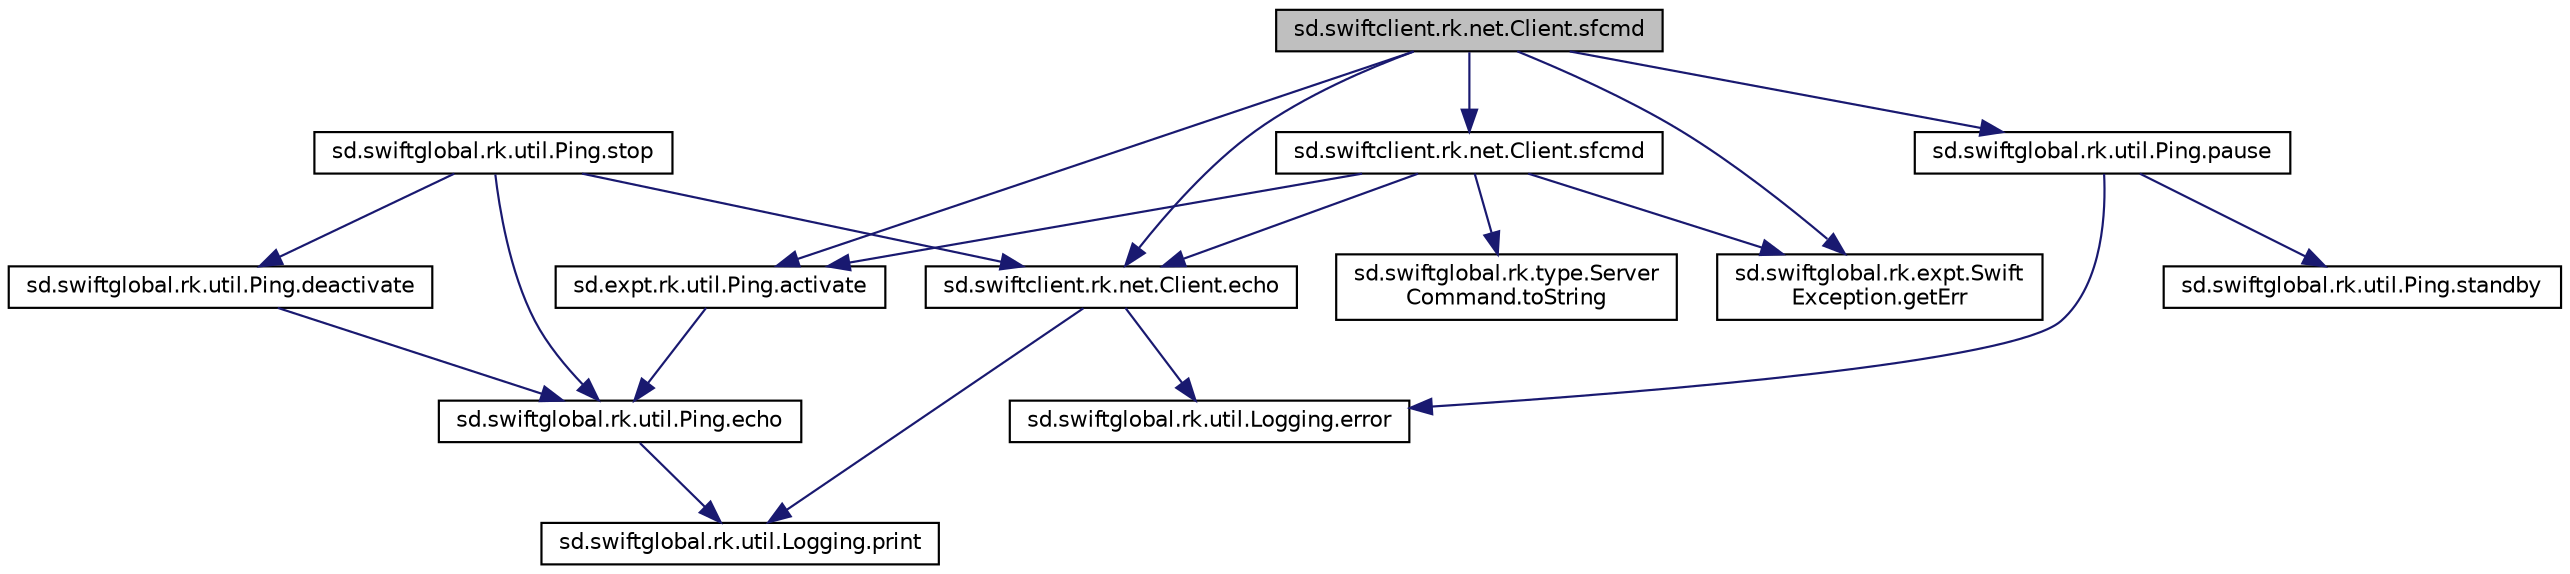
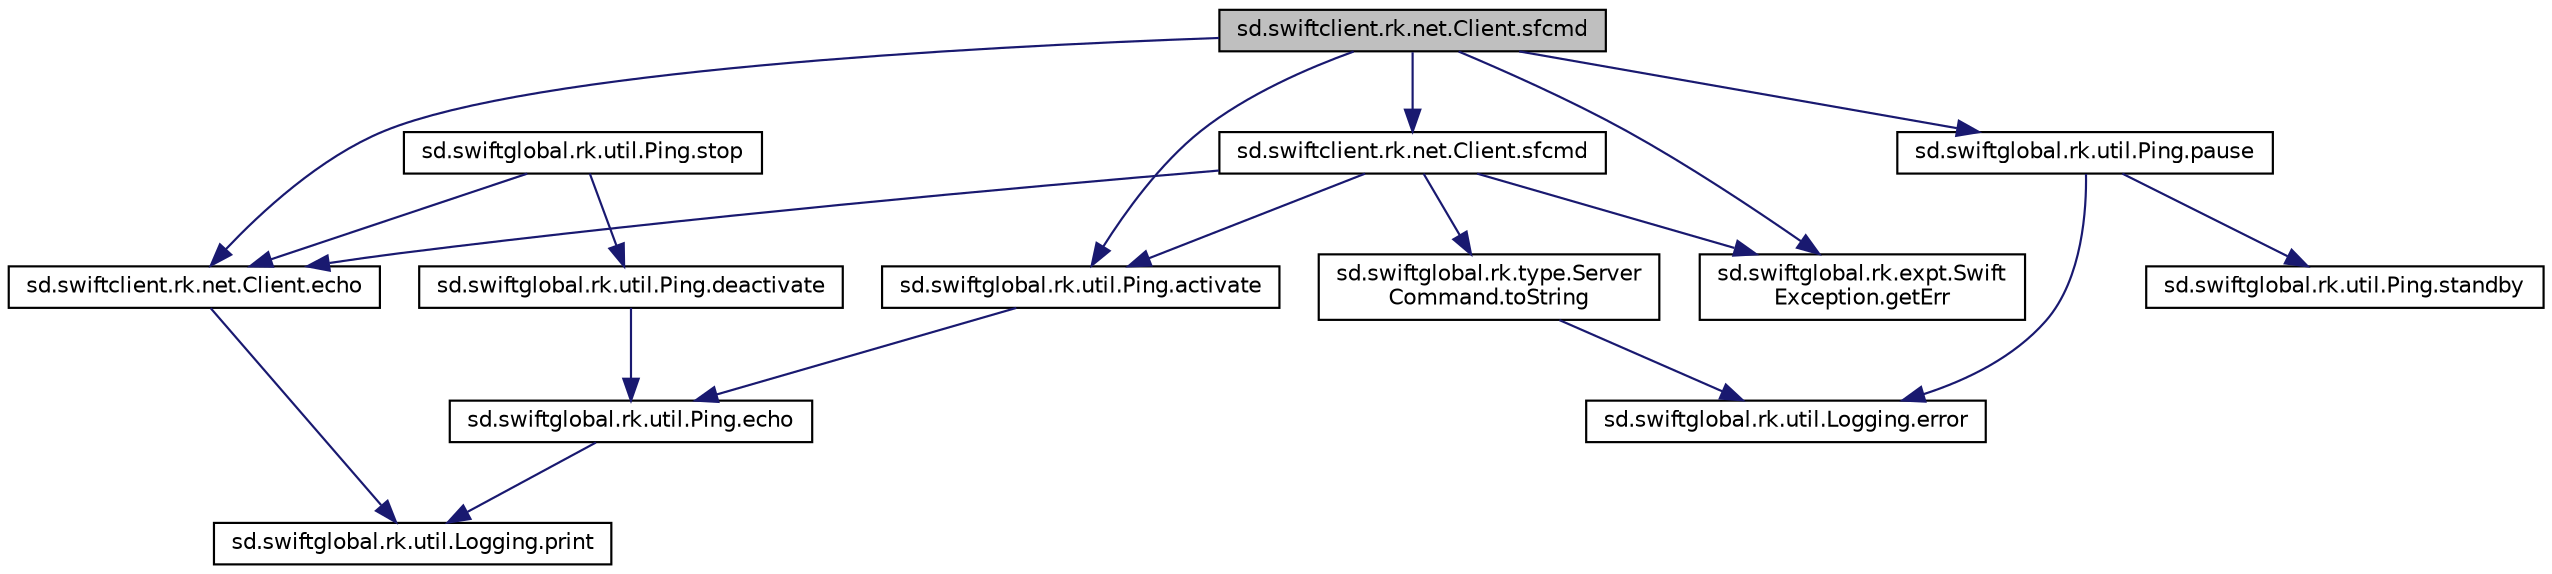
node "sd.expt.rk.util.Ping.activate": label "sd.expt.rk.util.Ping.activate" -> "sd.swiftglobal.rk.util.Ping.activate"
edge "sd.swiftglobal.rk.util.Ping.stop" -> "sd.swiftglobal.rk.util.Ping.echo": removed
edge "sd.swiftclient.rk.net.Client.echo" -> "sd.swiftglobal.rk.util.Logging.error": now "sd.swiftglobal.rk.type.Server Command.toString" -> "sd.swiftglobal.rk.util.Logging.error"
